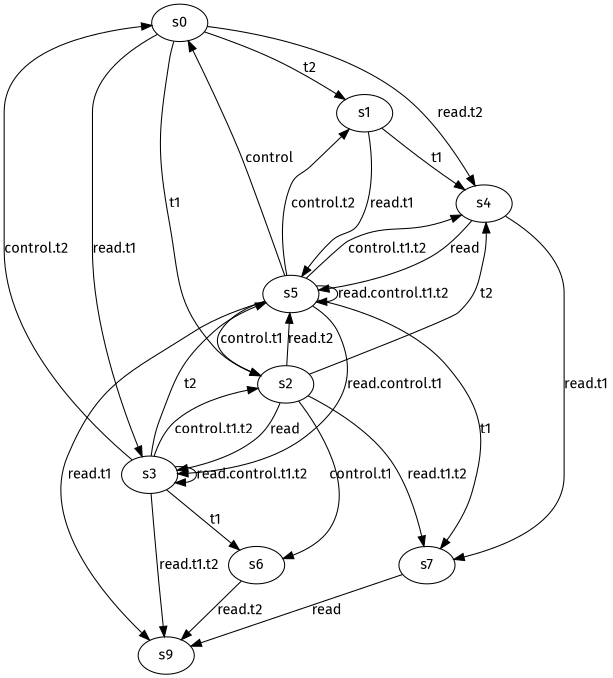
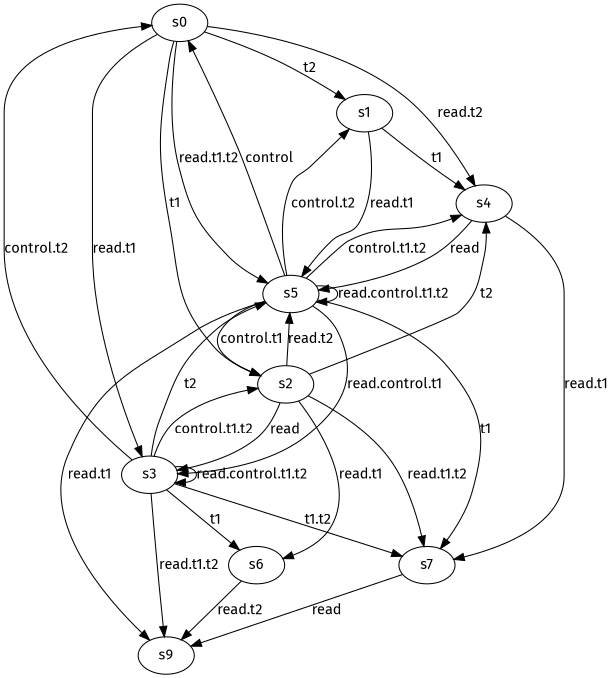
edge "s0" -> "s5": added, label "read.t1.t2"
edge "s2" -> "s6": label "control.t1" -> "read.t1"
edge "s3" -> "s7": added, label "t1.t2"
